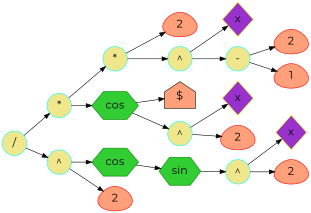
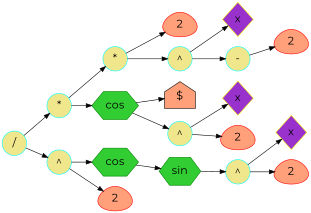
node "1": removed
